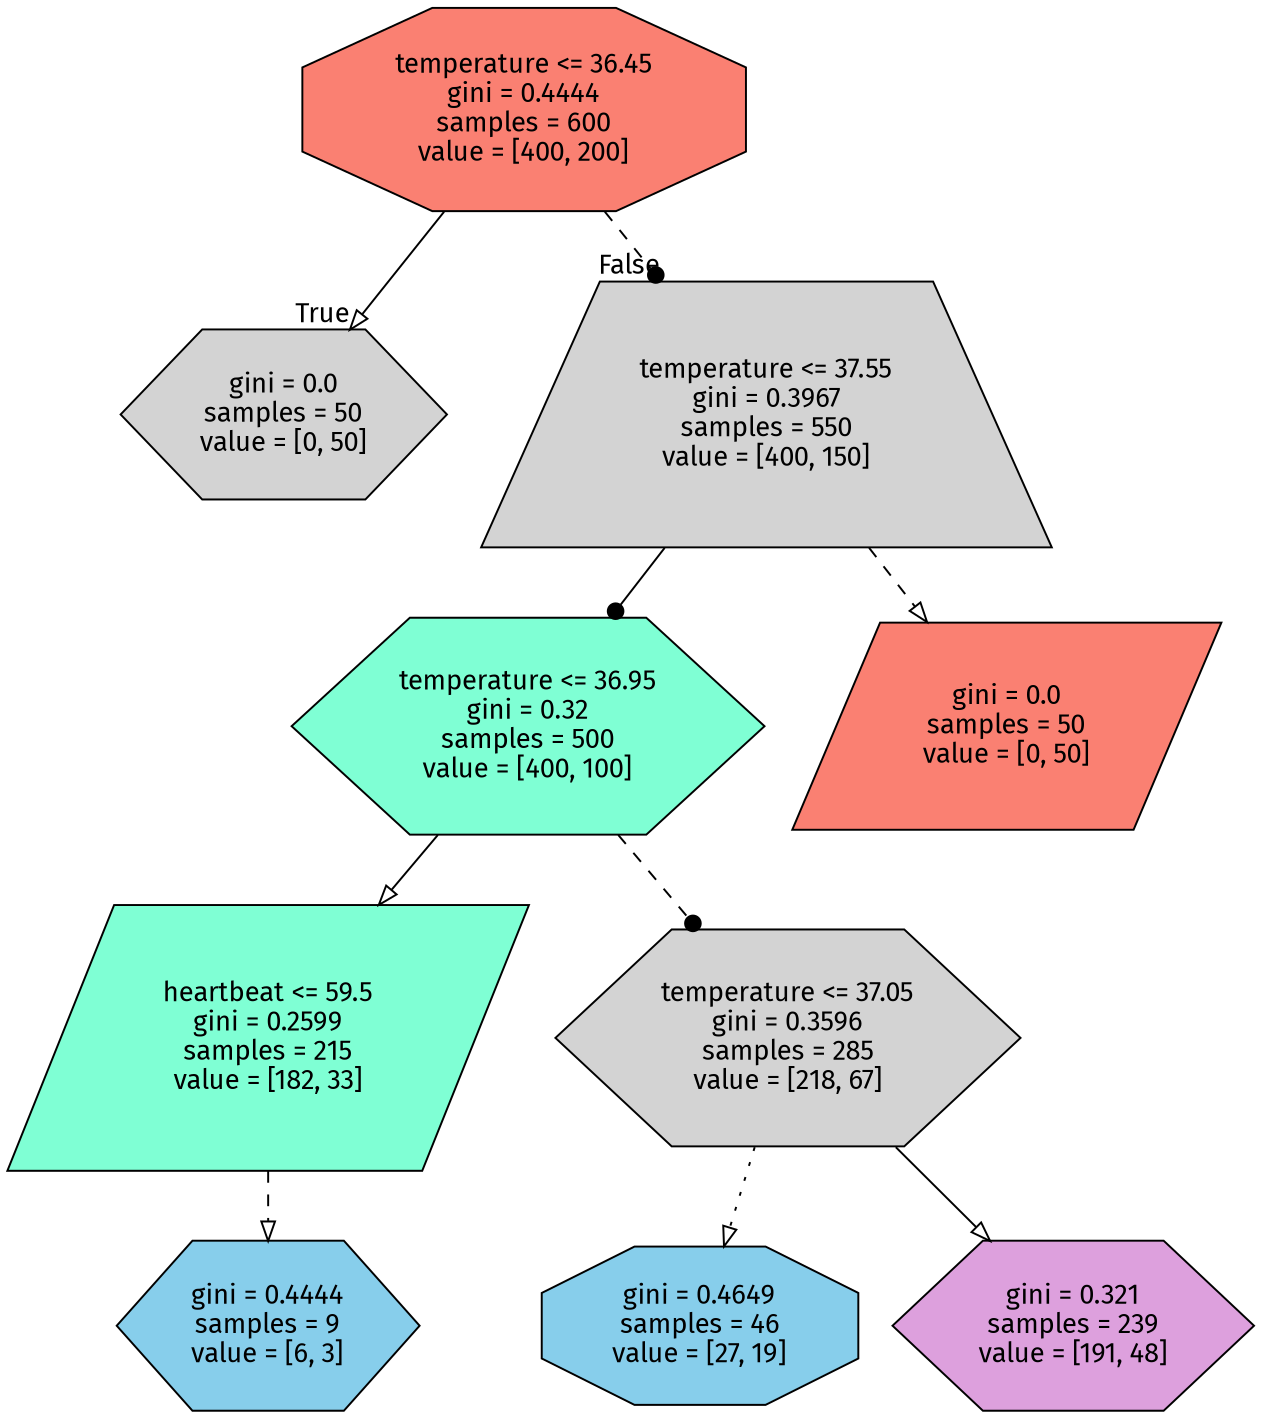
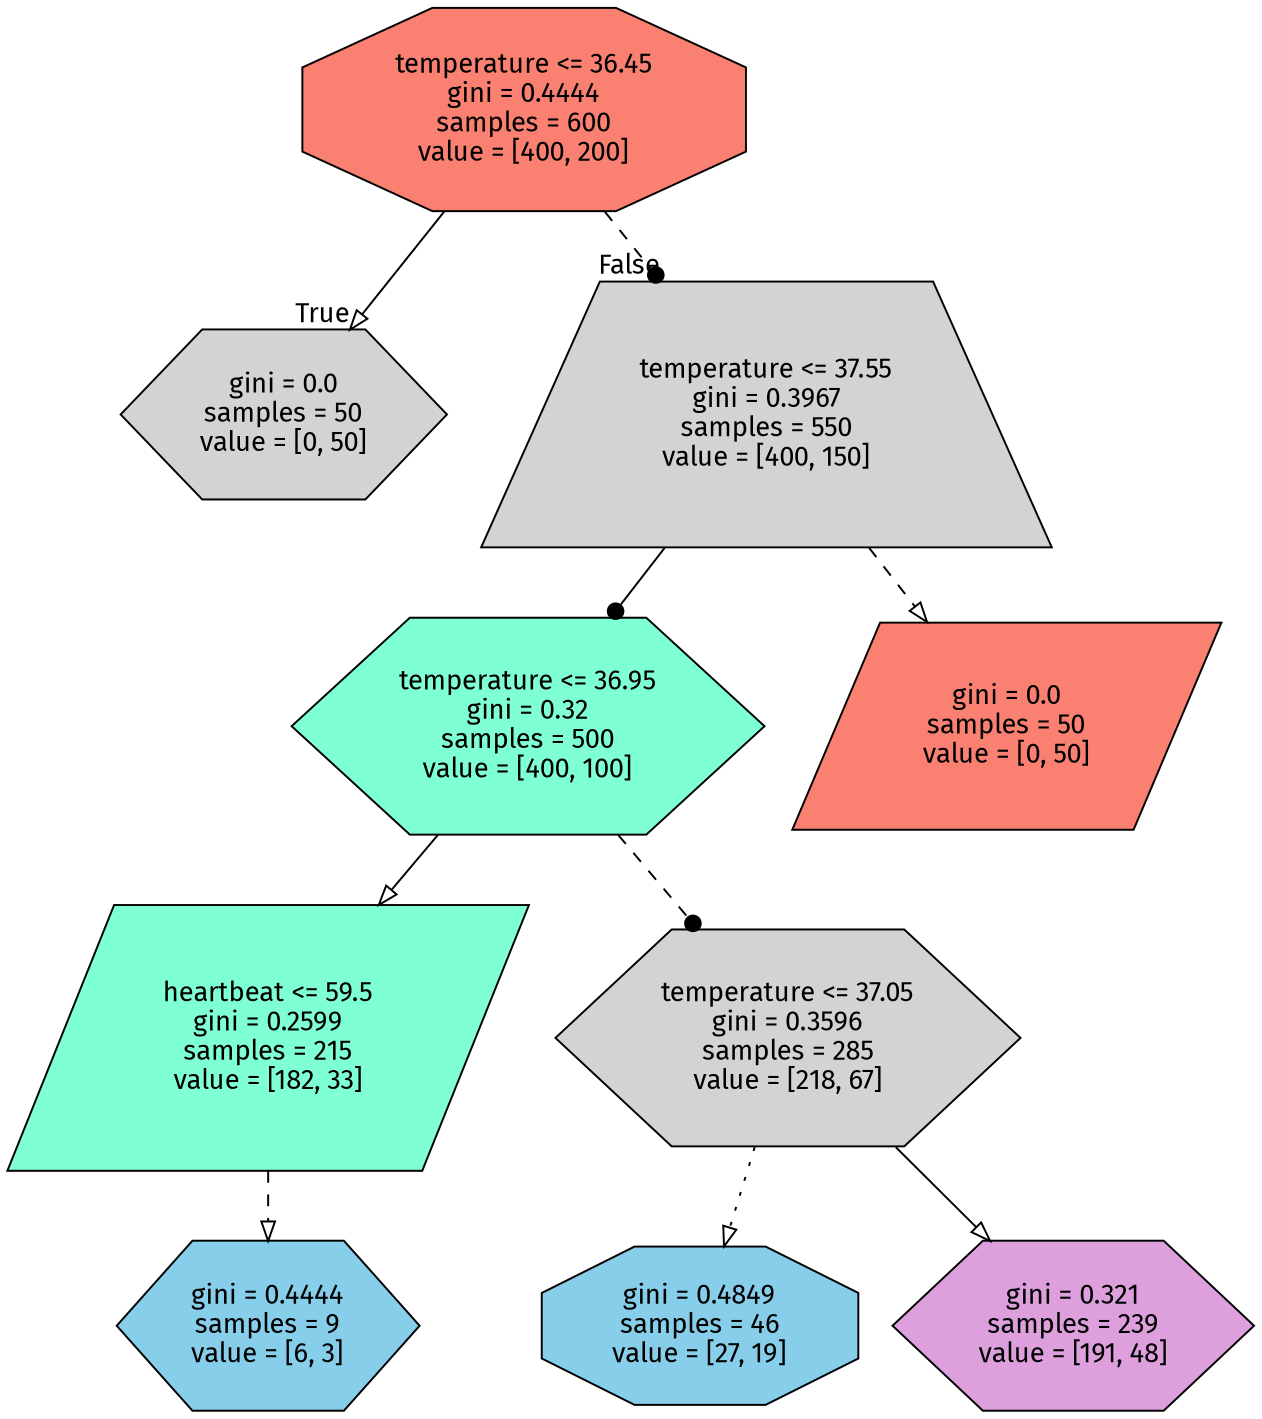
node "gini = 0.4649 samples = 46 value = [27, 19]": label "gini = 0.4649 samples = 46 value = [27, 19]" -> "gini = 0.4849 samples = 46 value = [27, 19]"
